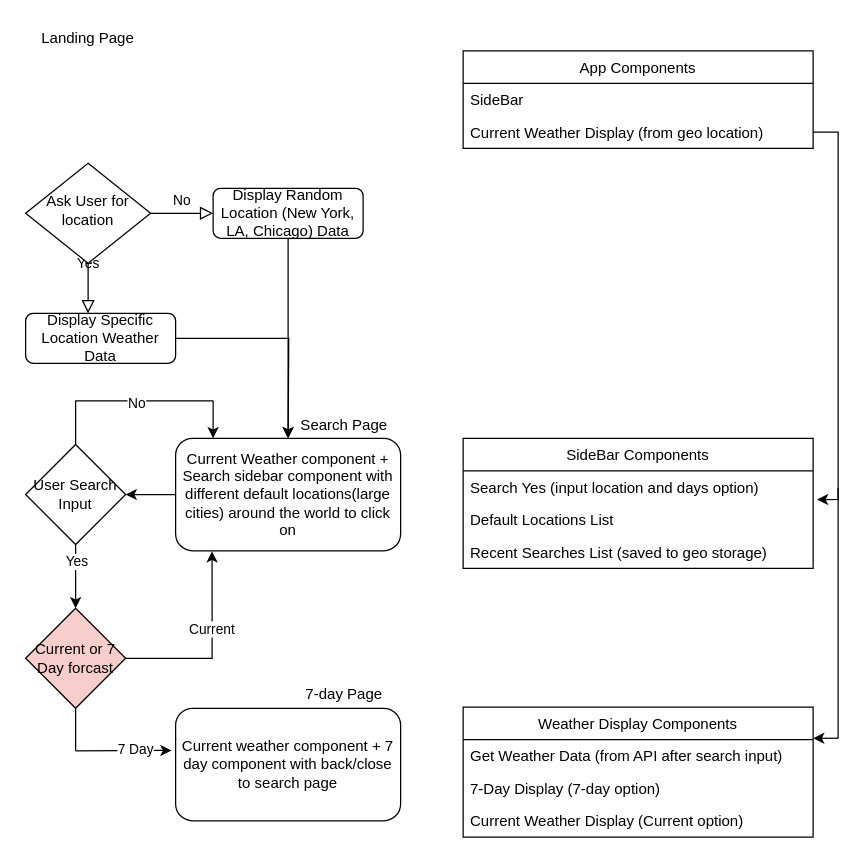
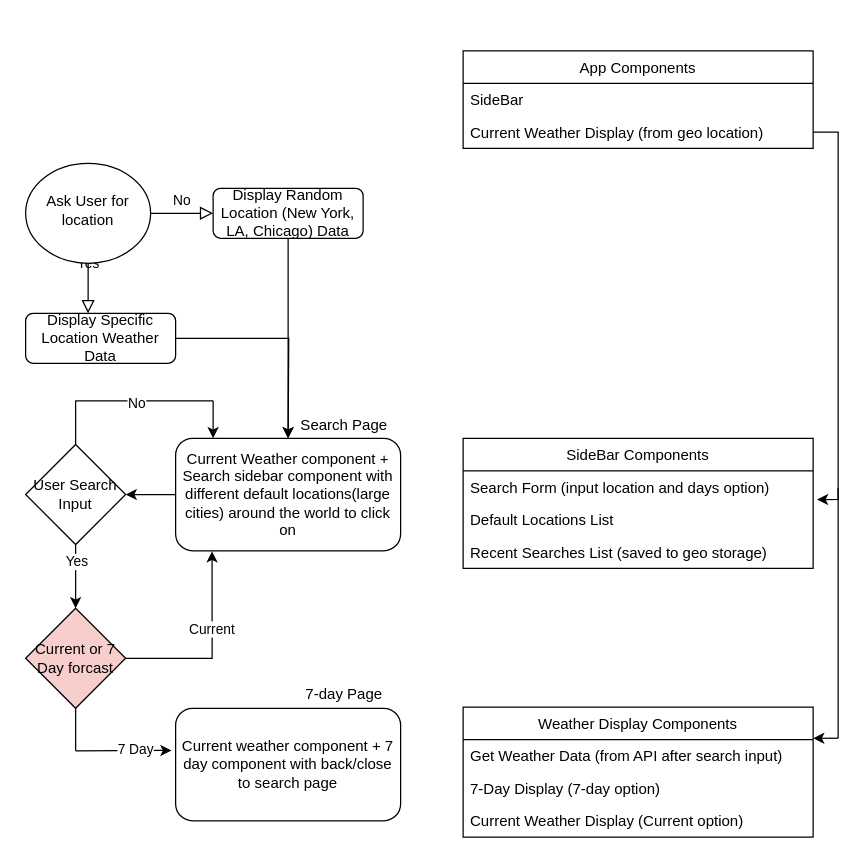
node "Landing Page": removed
node "Ask User for location": shape diamond -> ellipse
node "Search Yes (input location and days option)": label "Search Yes (input location and days option)" -> "Search Form (input location and days option)"
